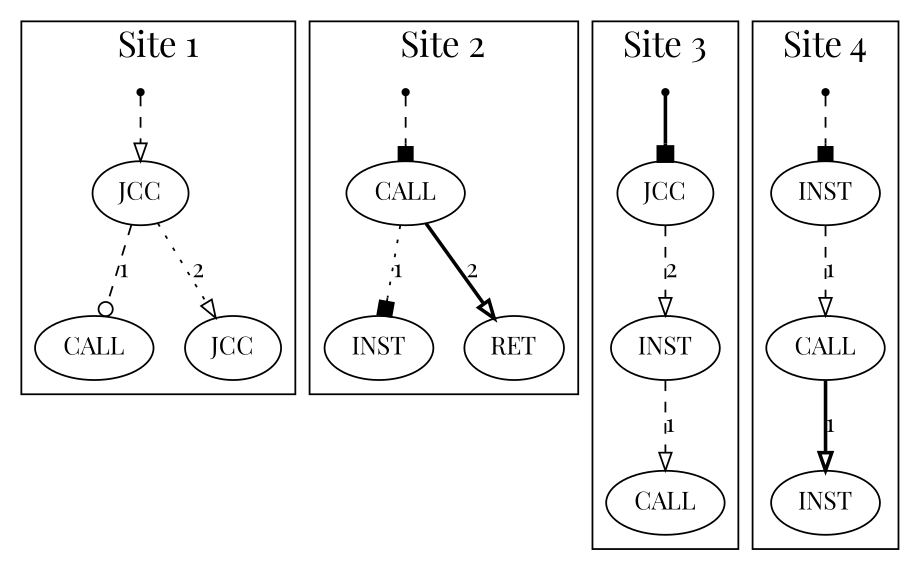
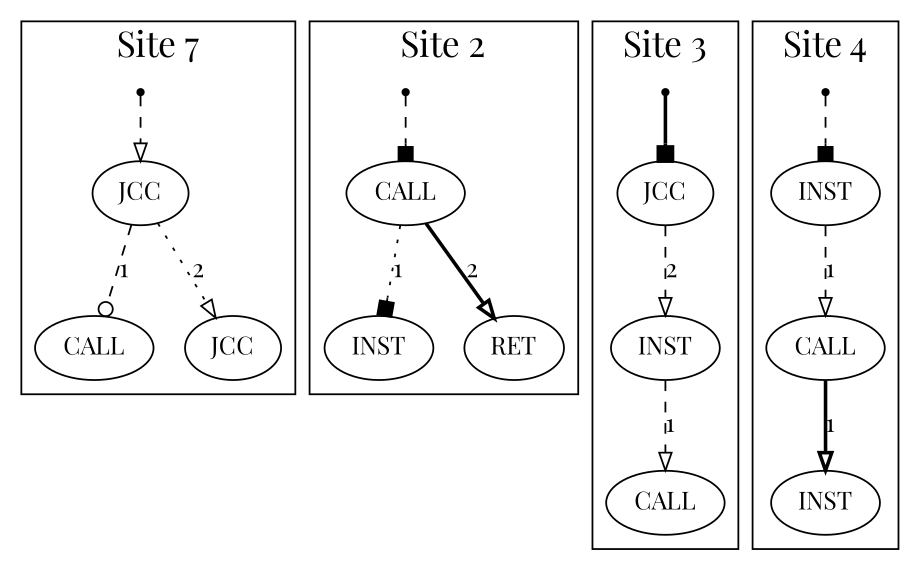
cluster "Site 1": label "Site 1" -> "Site 7"
